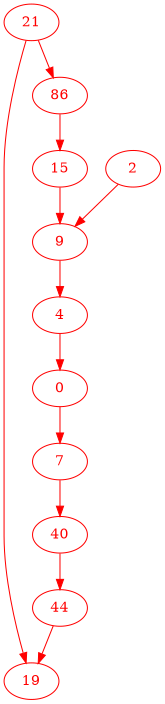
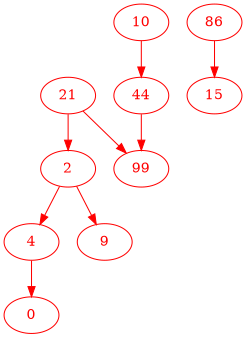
edge "21" -> "86": now "21" -> "2"
edge "15" -> "9": removed
edge "9" -> "4": now "2" -> "4"
node "7": removed
node "40": label "40" -> "10"
node "19": label "19" -> "99"
